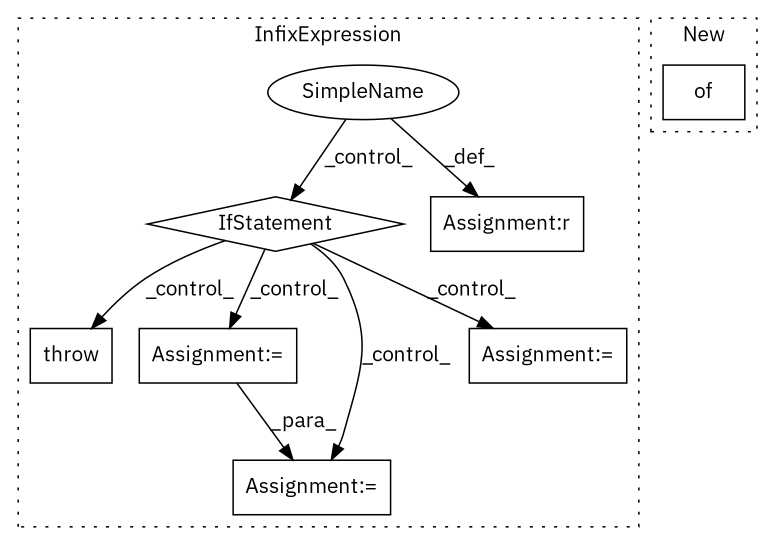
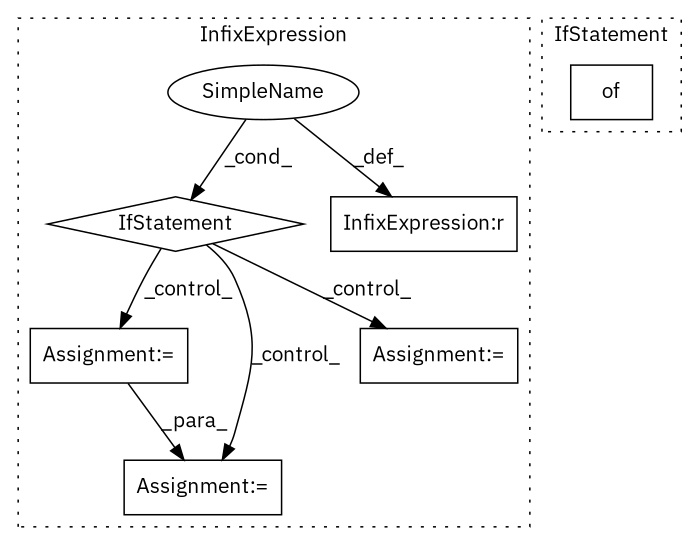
cluster "New": label "New" -> "IfStatement"
edge "SimpleName" -> "IfStatement": label "_control_" -> "_cond_"
node "Assignment:r": label "Assignment:r" -> "InfixExpression:r"
node "throw": removed
